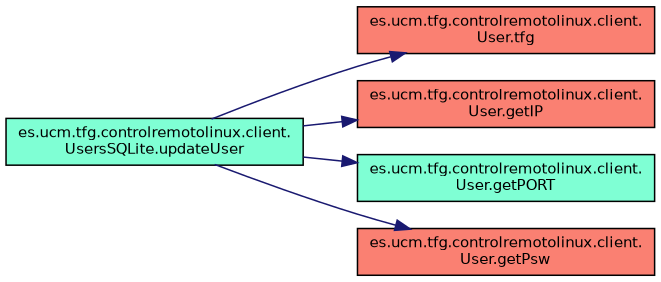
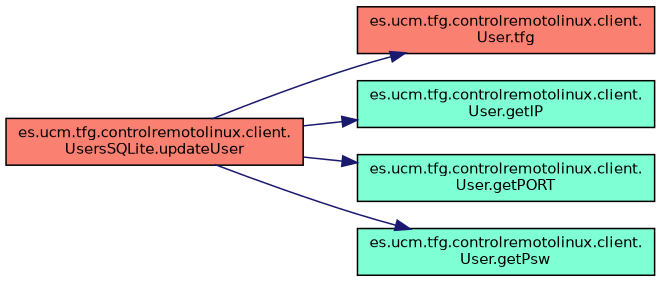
node "es.ucm.tfg.controlremotolinux.client. User.getIP": fillcolor salmon -> aquamarine
node "es.ucm.tfg.controlremotolinux.client. UsersSQLite.updateUser": fillcolor aquamarine -> salmon
node "es.ucm.tfg.controlremotolinux.client. User.getPsw": fillcolor salmon -> aquamarine
